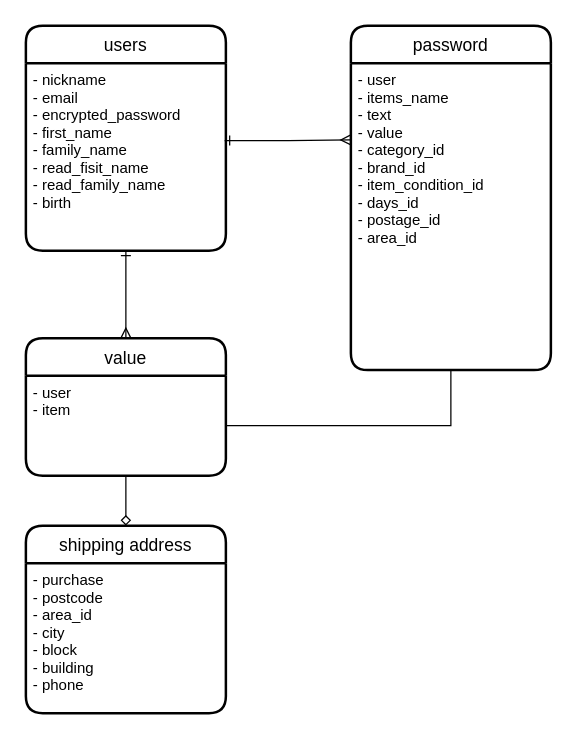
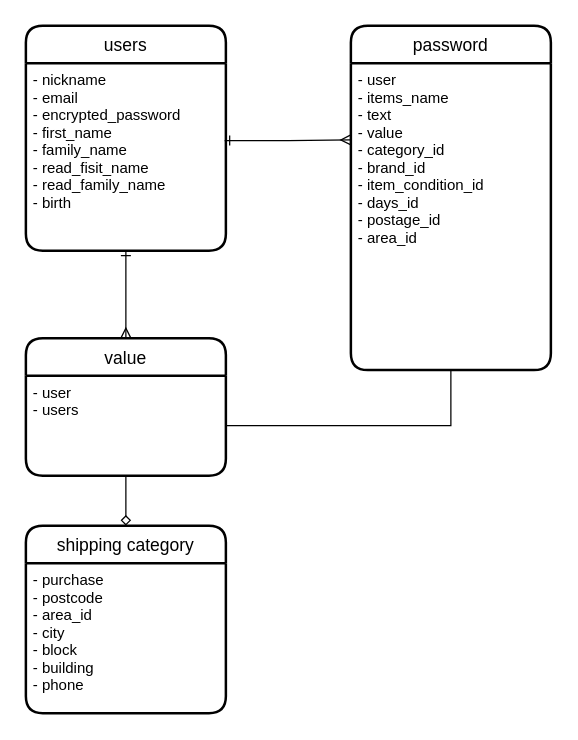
node "- user - item": label "- user - item" -> "- user - users"
node "shipping address": label "shipping address" -> "shipping category"
